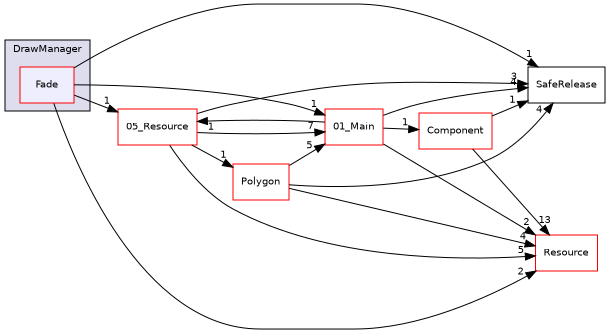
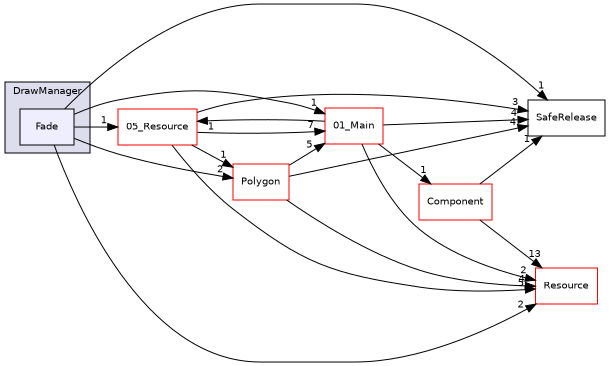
node "Fade": color red -> black
edge "Fade" -> "Polygon": added
